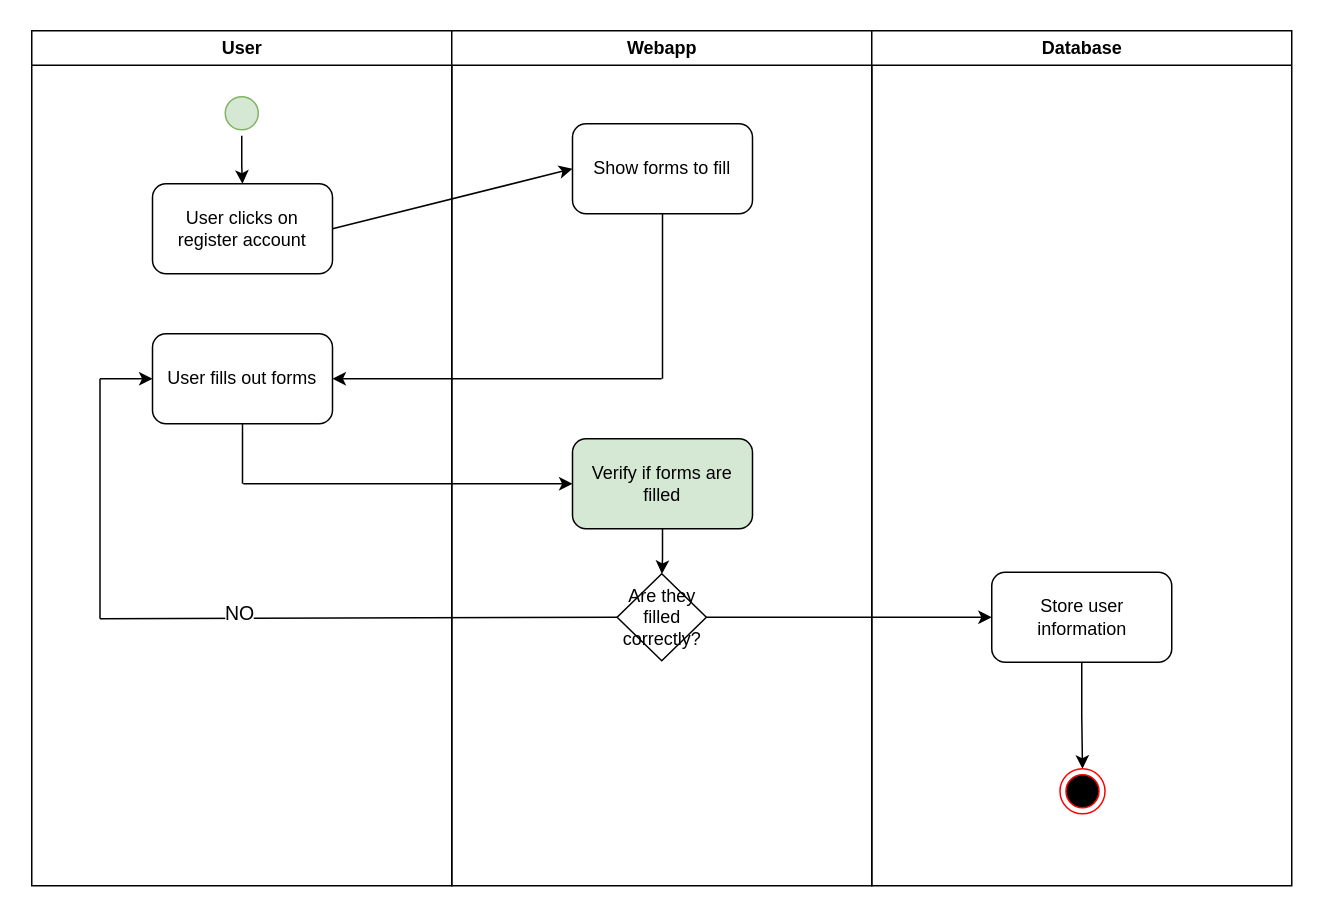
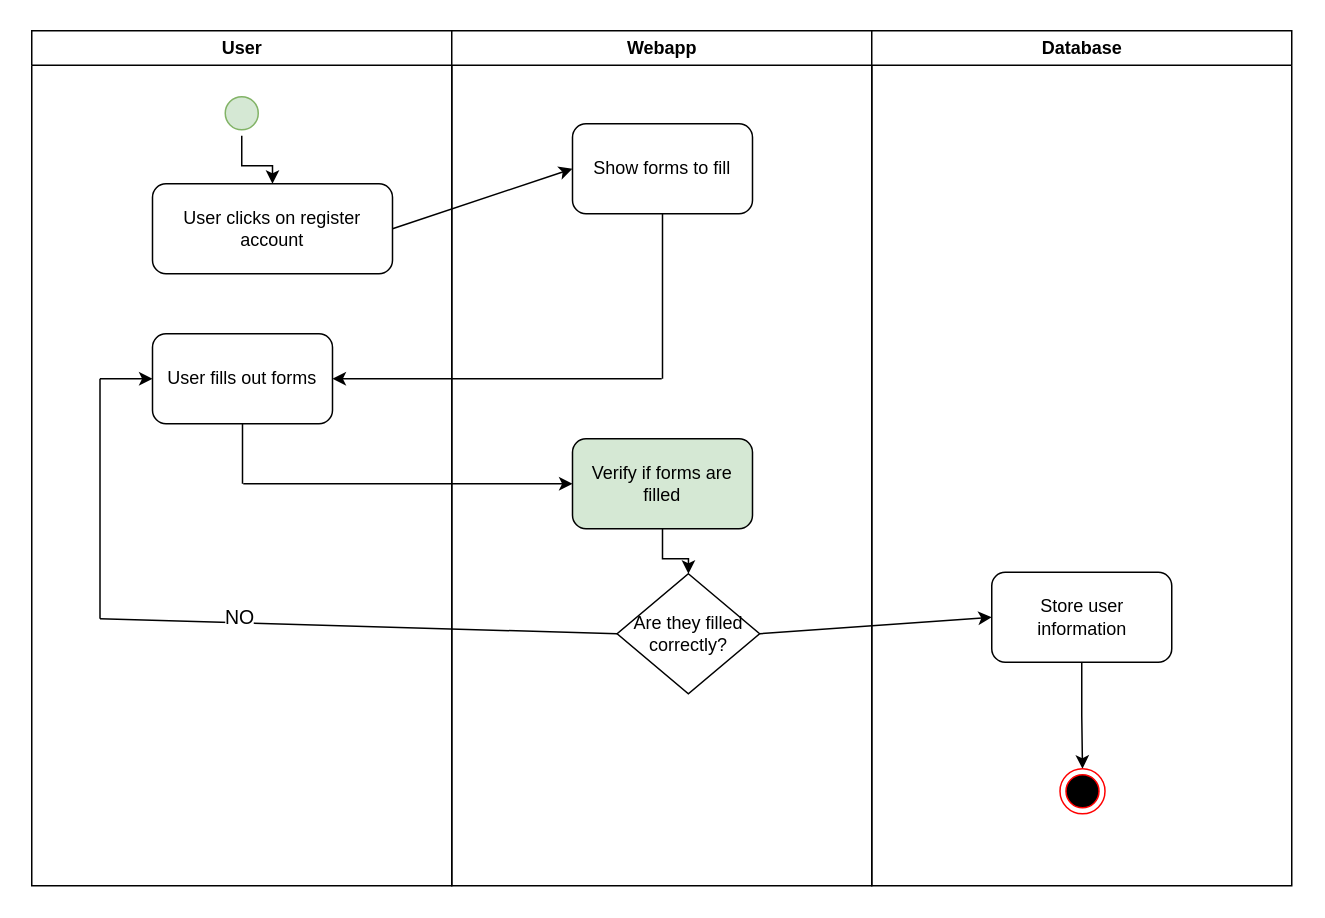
node "User clicks on register account": size 180x90 -> 240x90
node "Are they filled correctly?": size 89x87 -> 143x120
